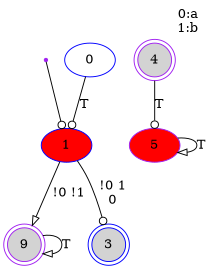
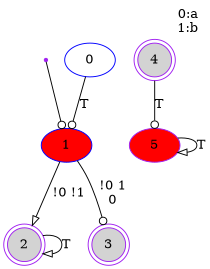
node "9": label "9" -> "2"
node "3": color blue -> purple
